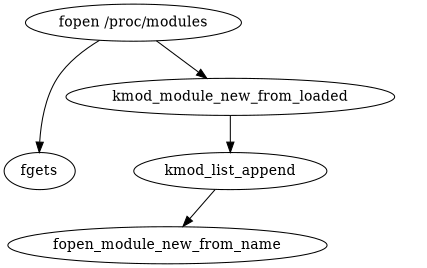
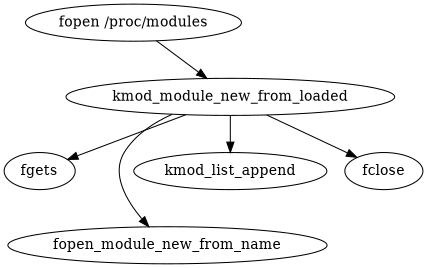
edge "fopen /proc/modules" -> "fgets": now "kmod_module_new_from_loaded" -> "fgets"
node "fclose": added
edge "kmod_list_append" -> "fopen_module_new_from_name": now "kmod_module_new_from_loaded" -> "fopen_module_new_from_name"
